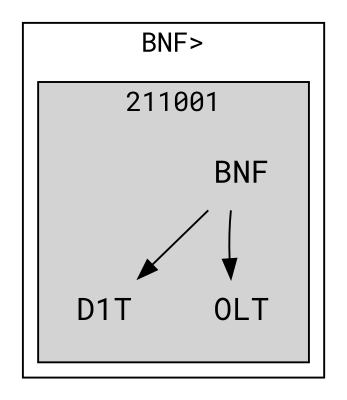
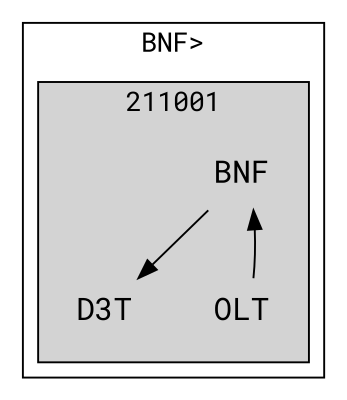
edge "BNF" -> "OLT": reversed
node "D1T": label "D1T" -> "D3T"
